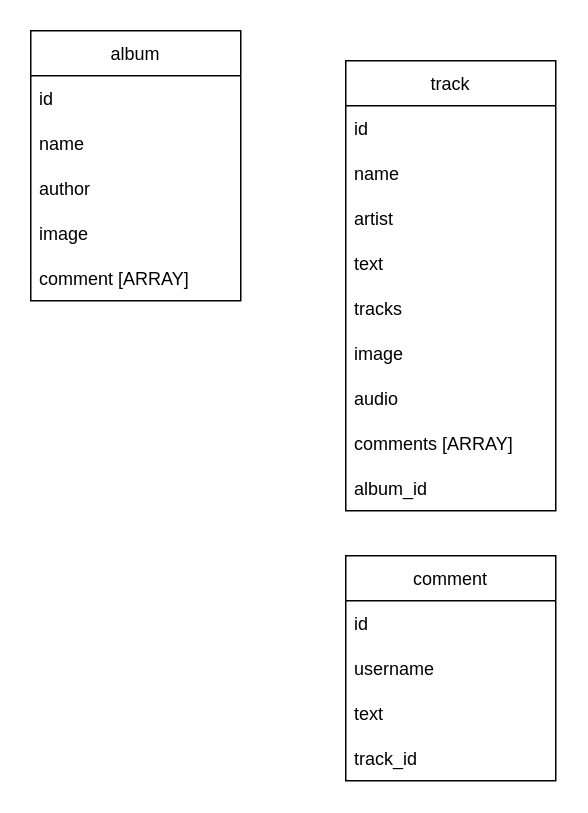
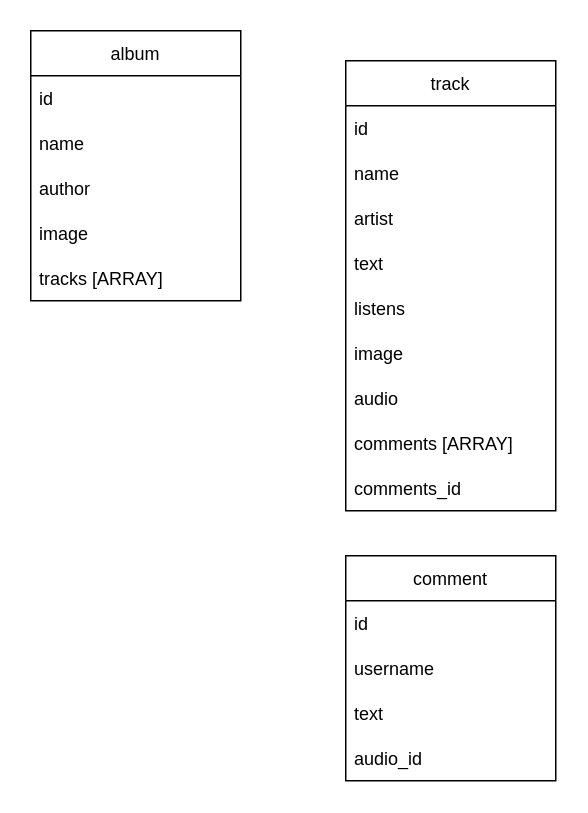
node "comment [ARRAY]": label "comment [ARRAY]" -> "tracks [ARRAY]"
node "tracks": label "tracks" -> "listens"
node "album_id": label "album_id" -> "comments_id"
node "track_id": label "track_id" -> "audio_id"
